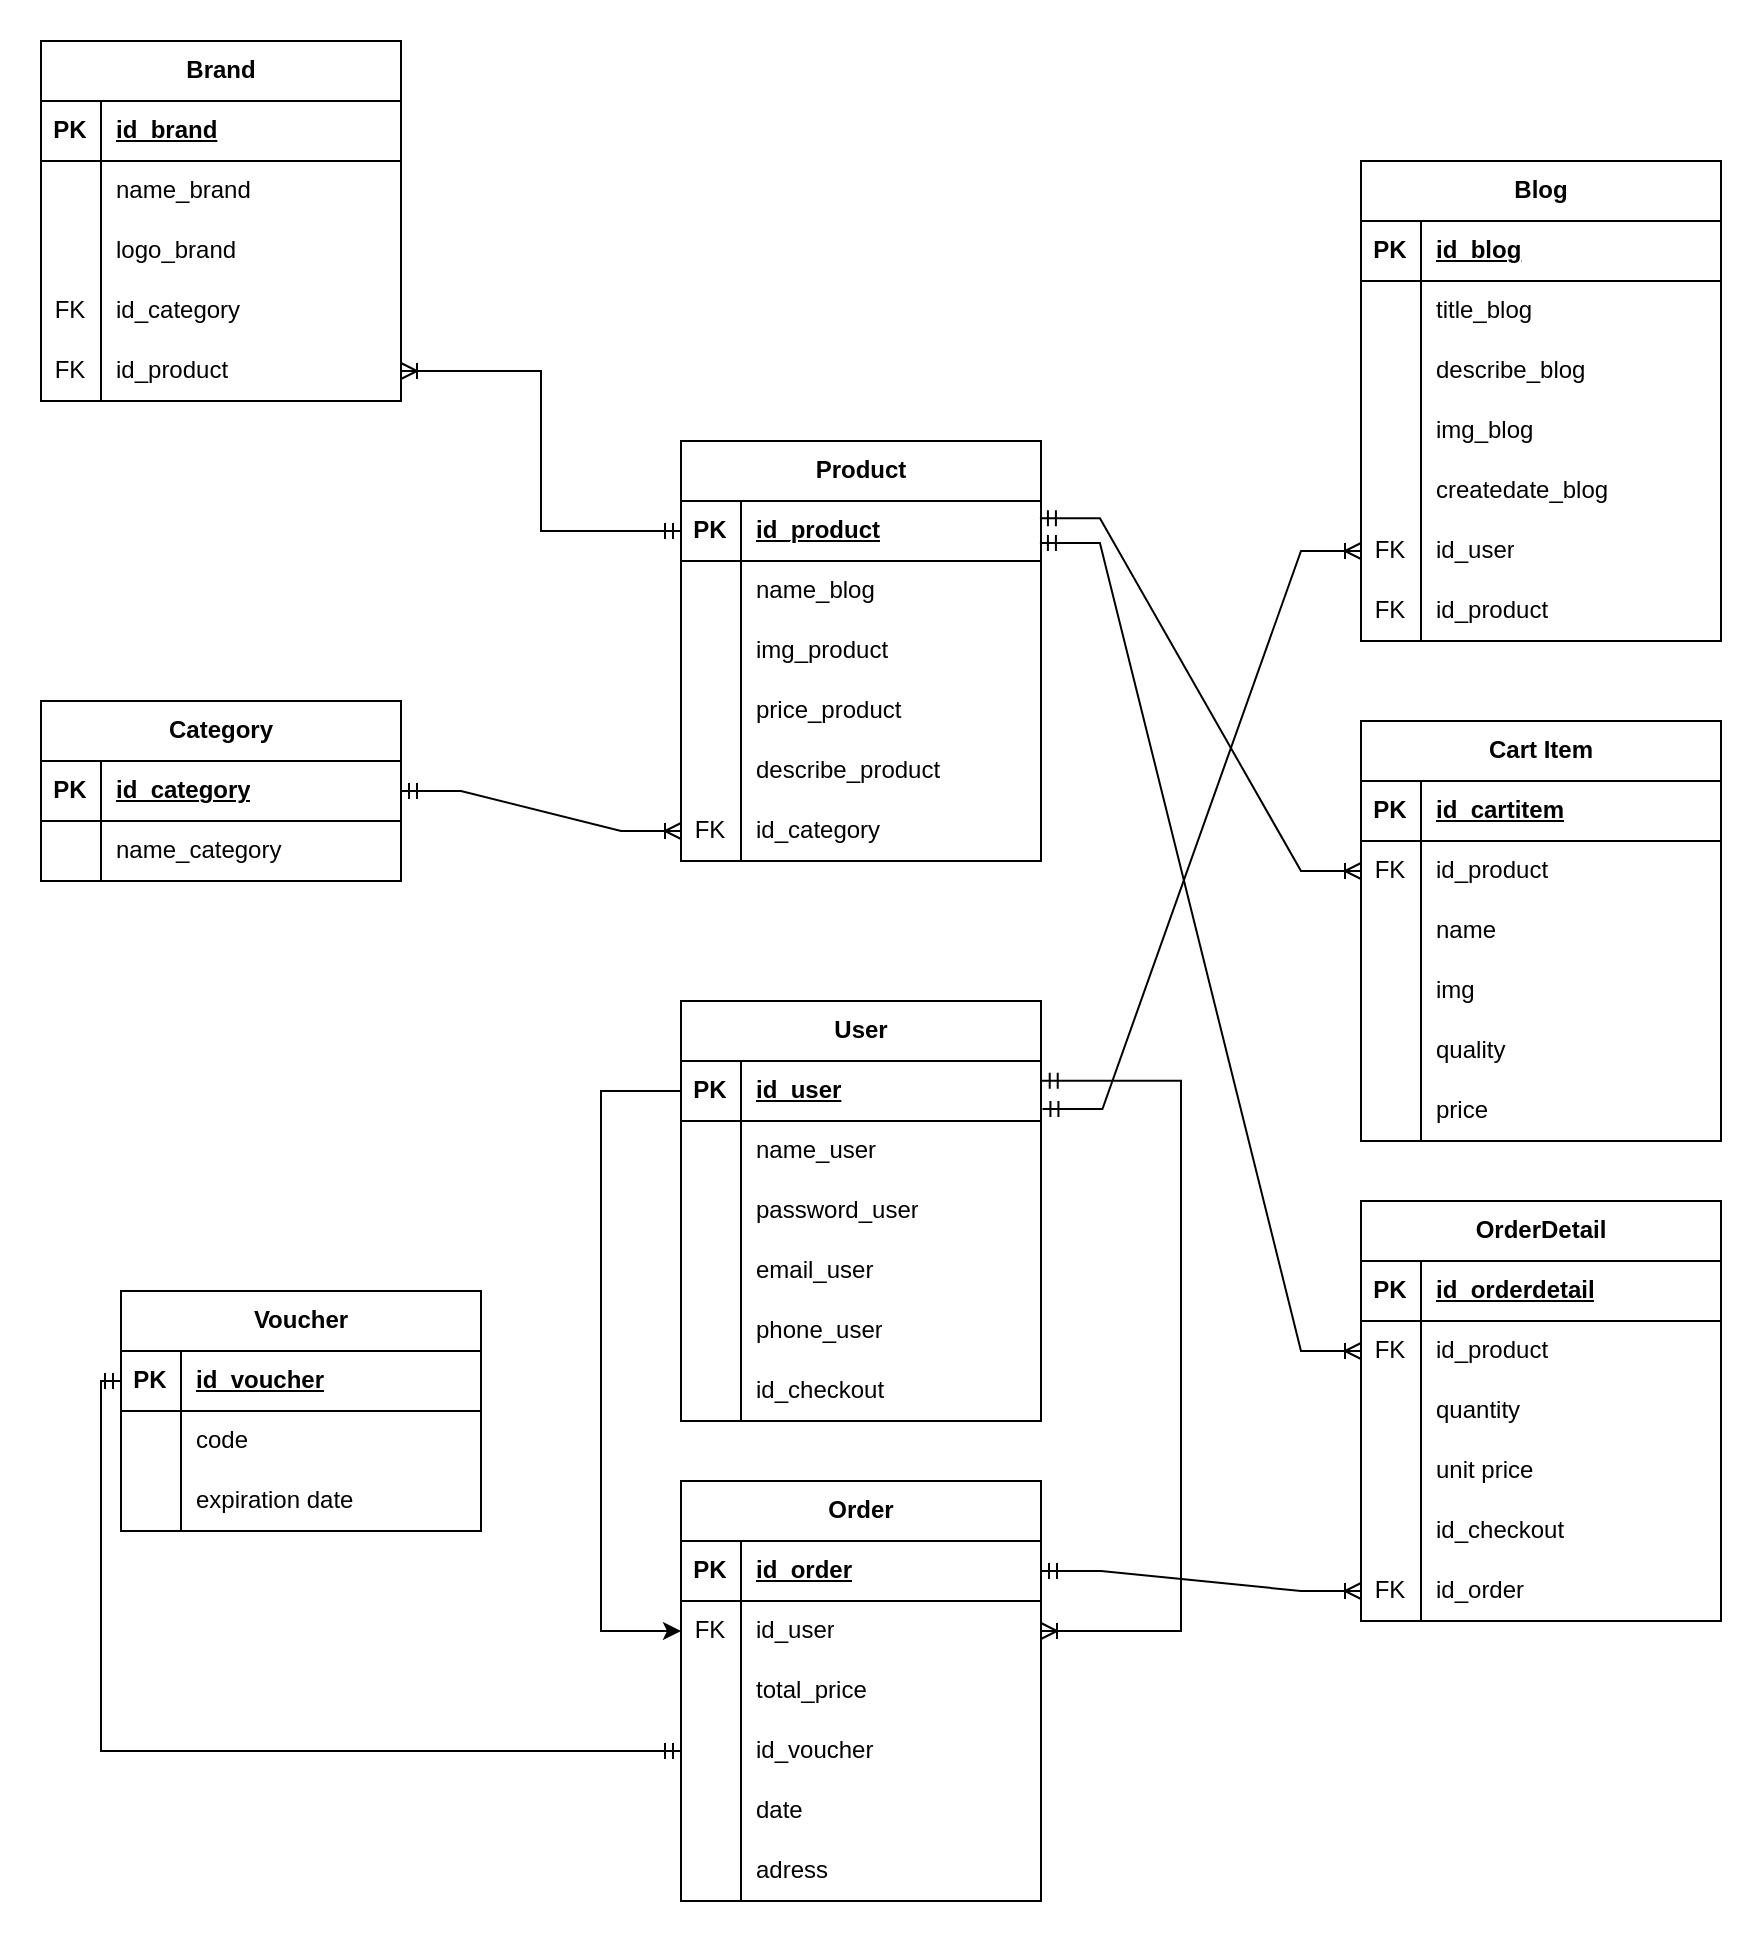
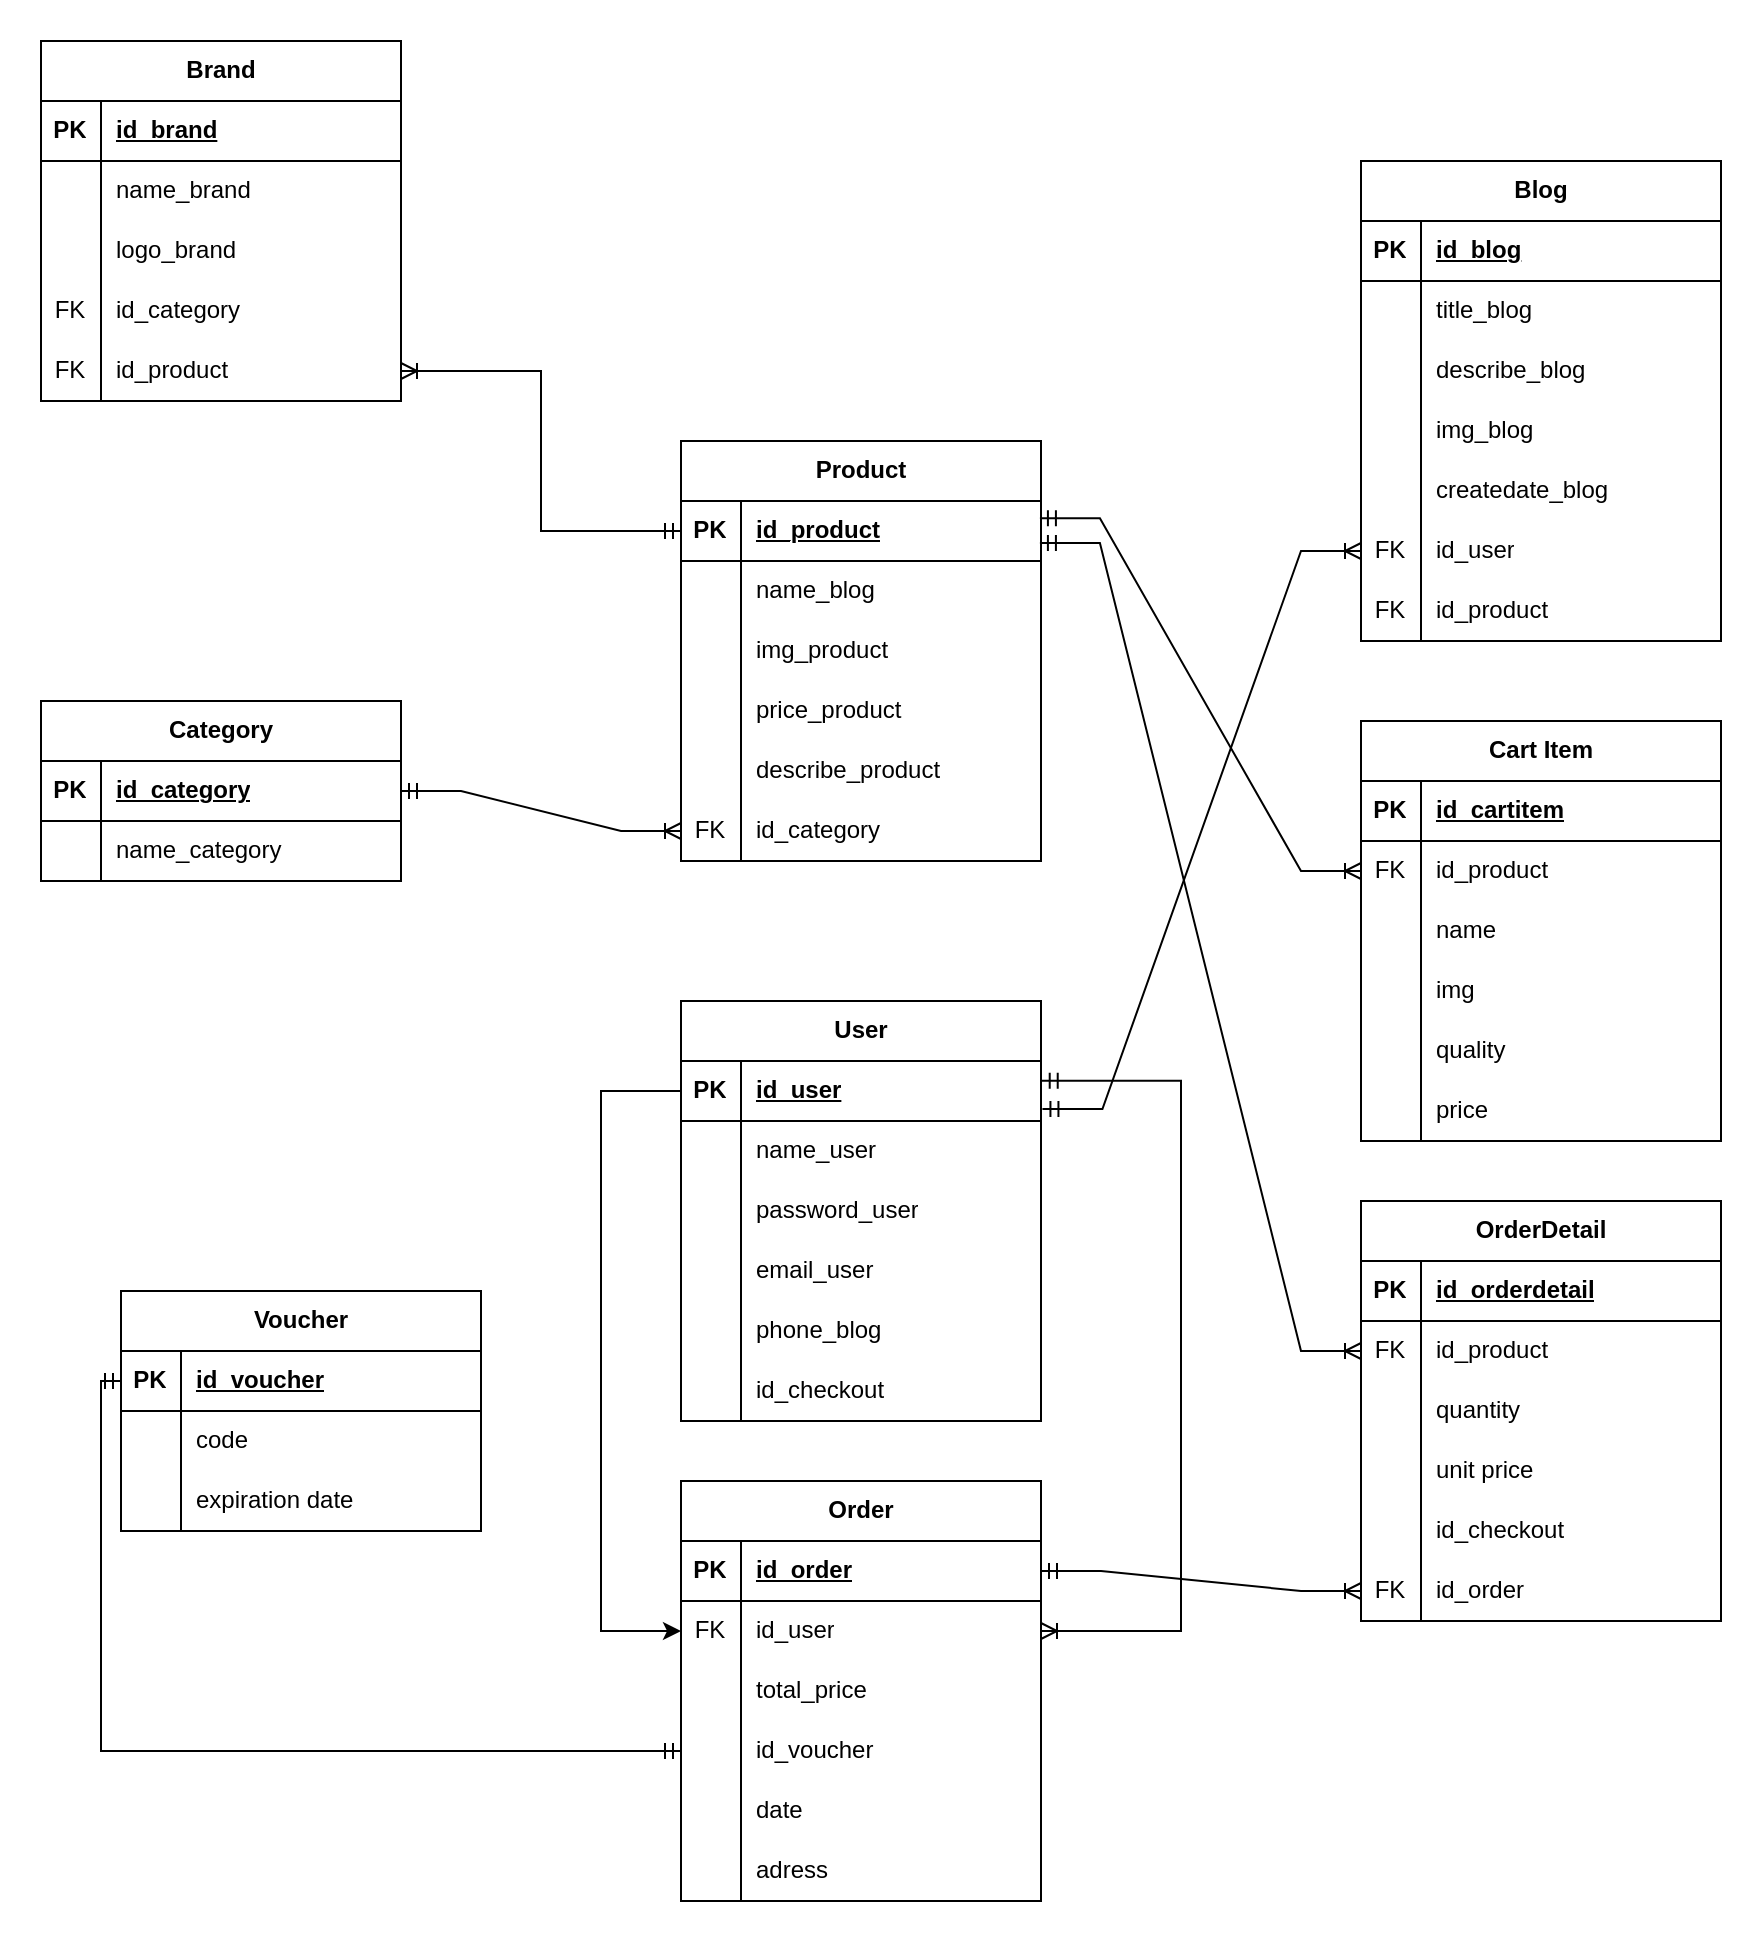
node "phone_user": label "phone_user" -> "phone_blog"
